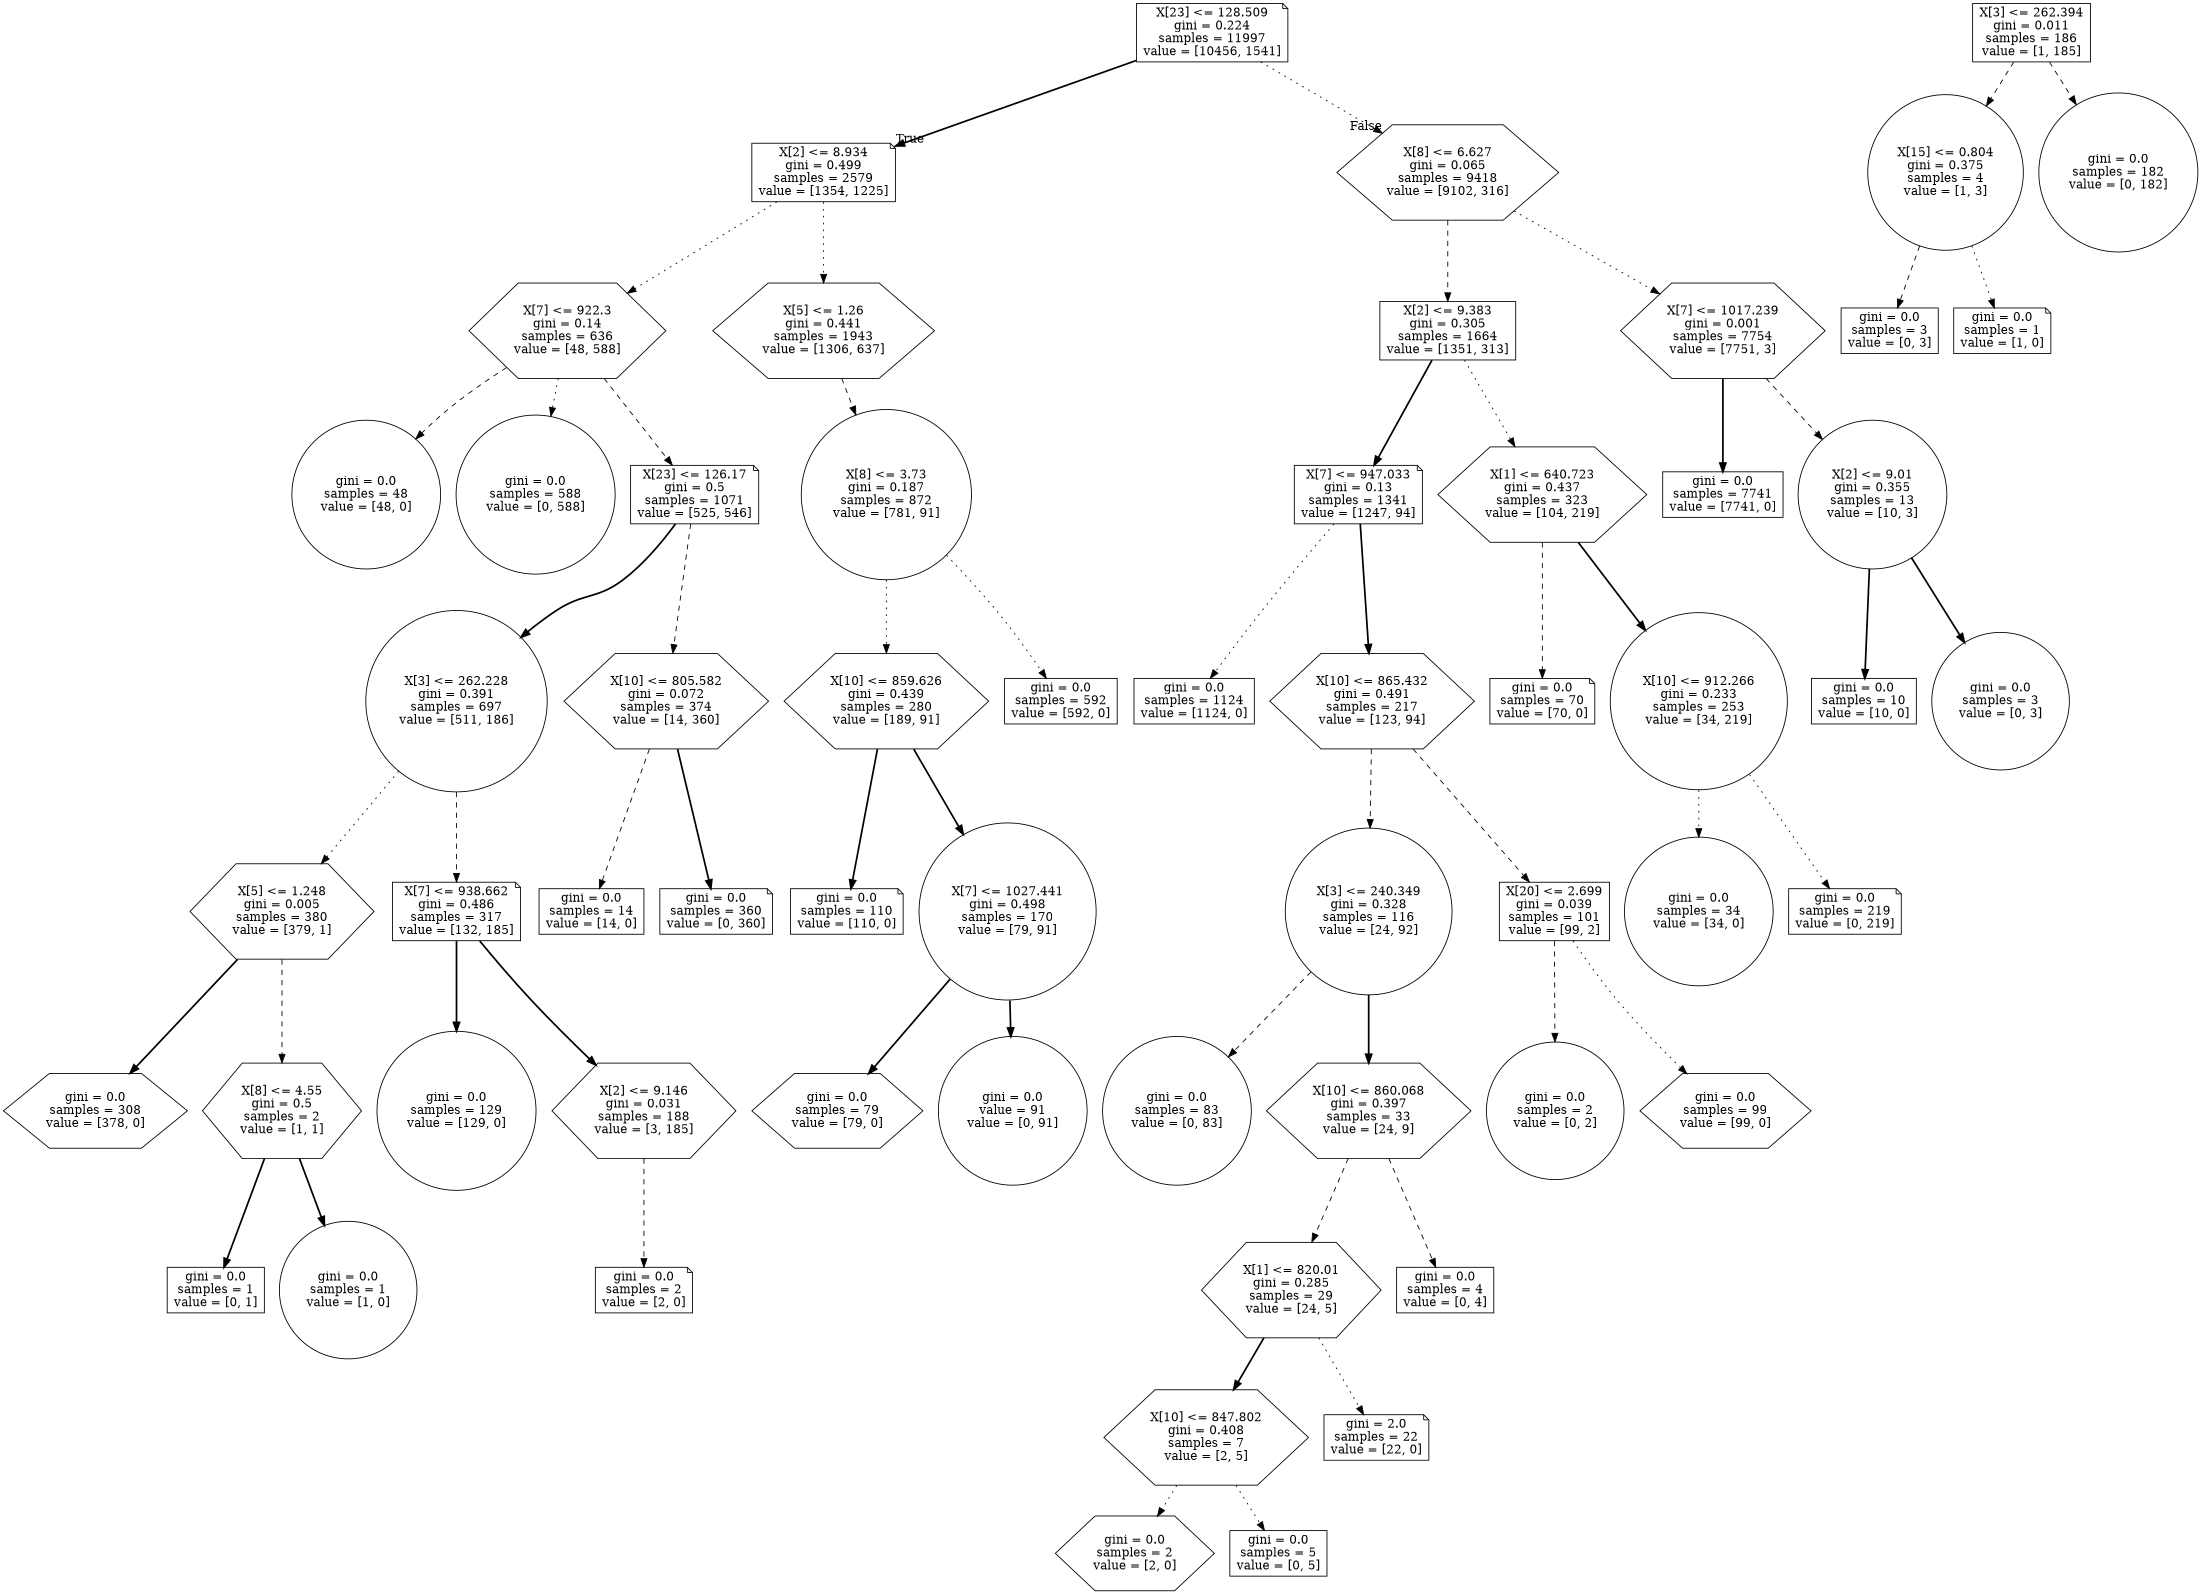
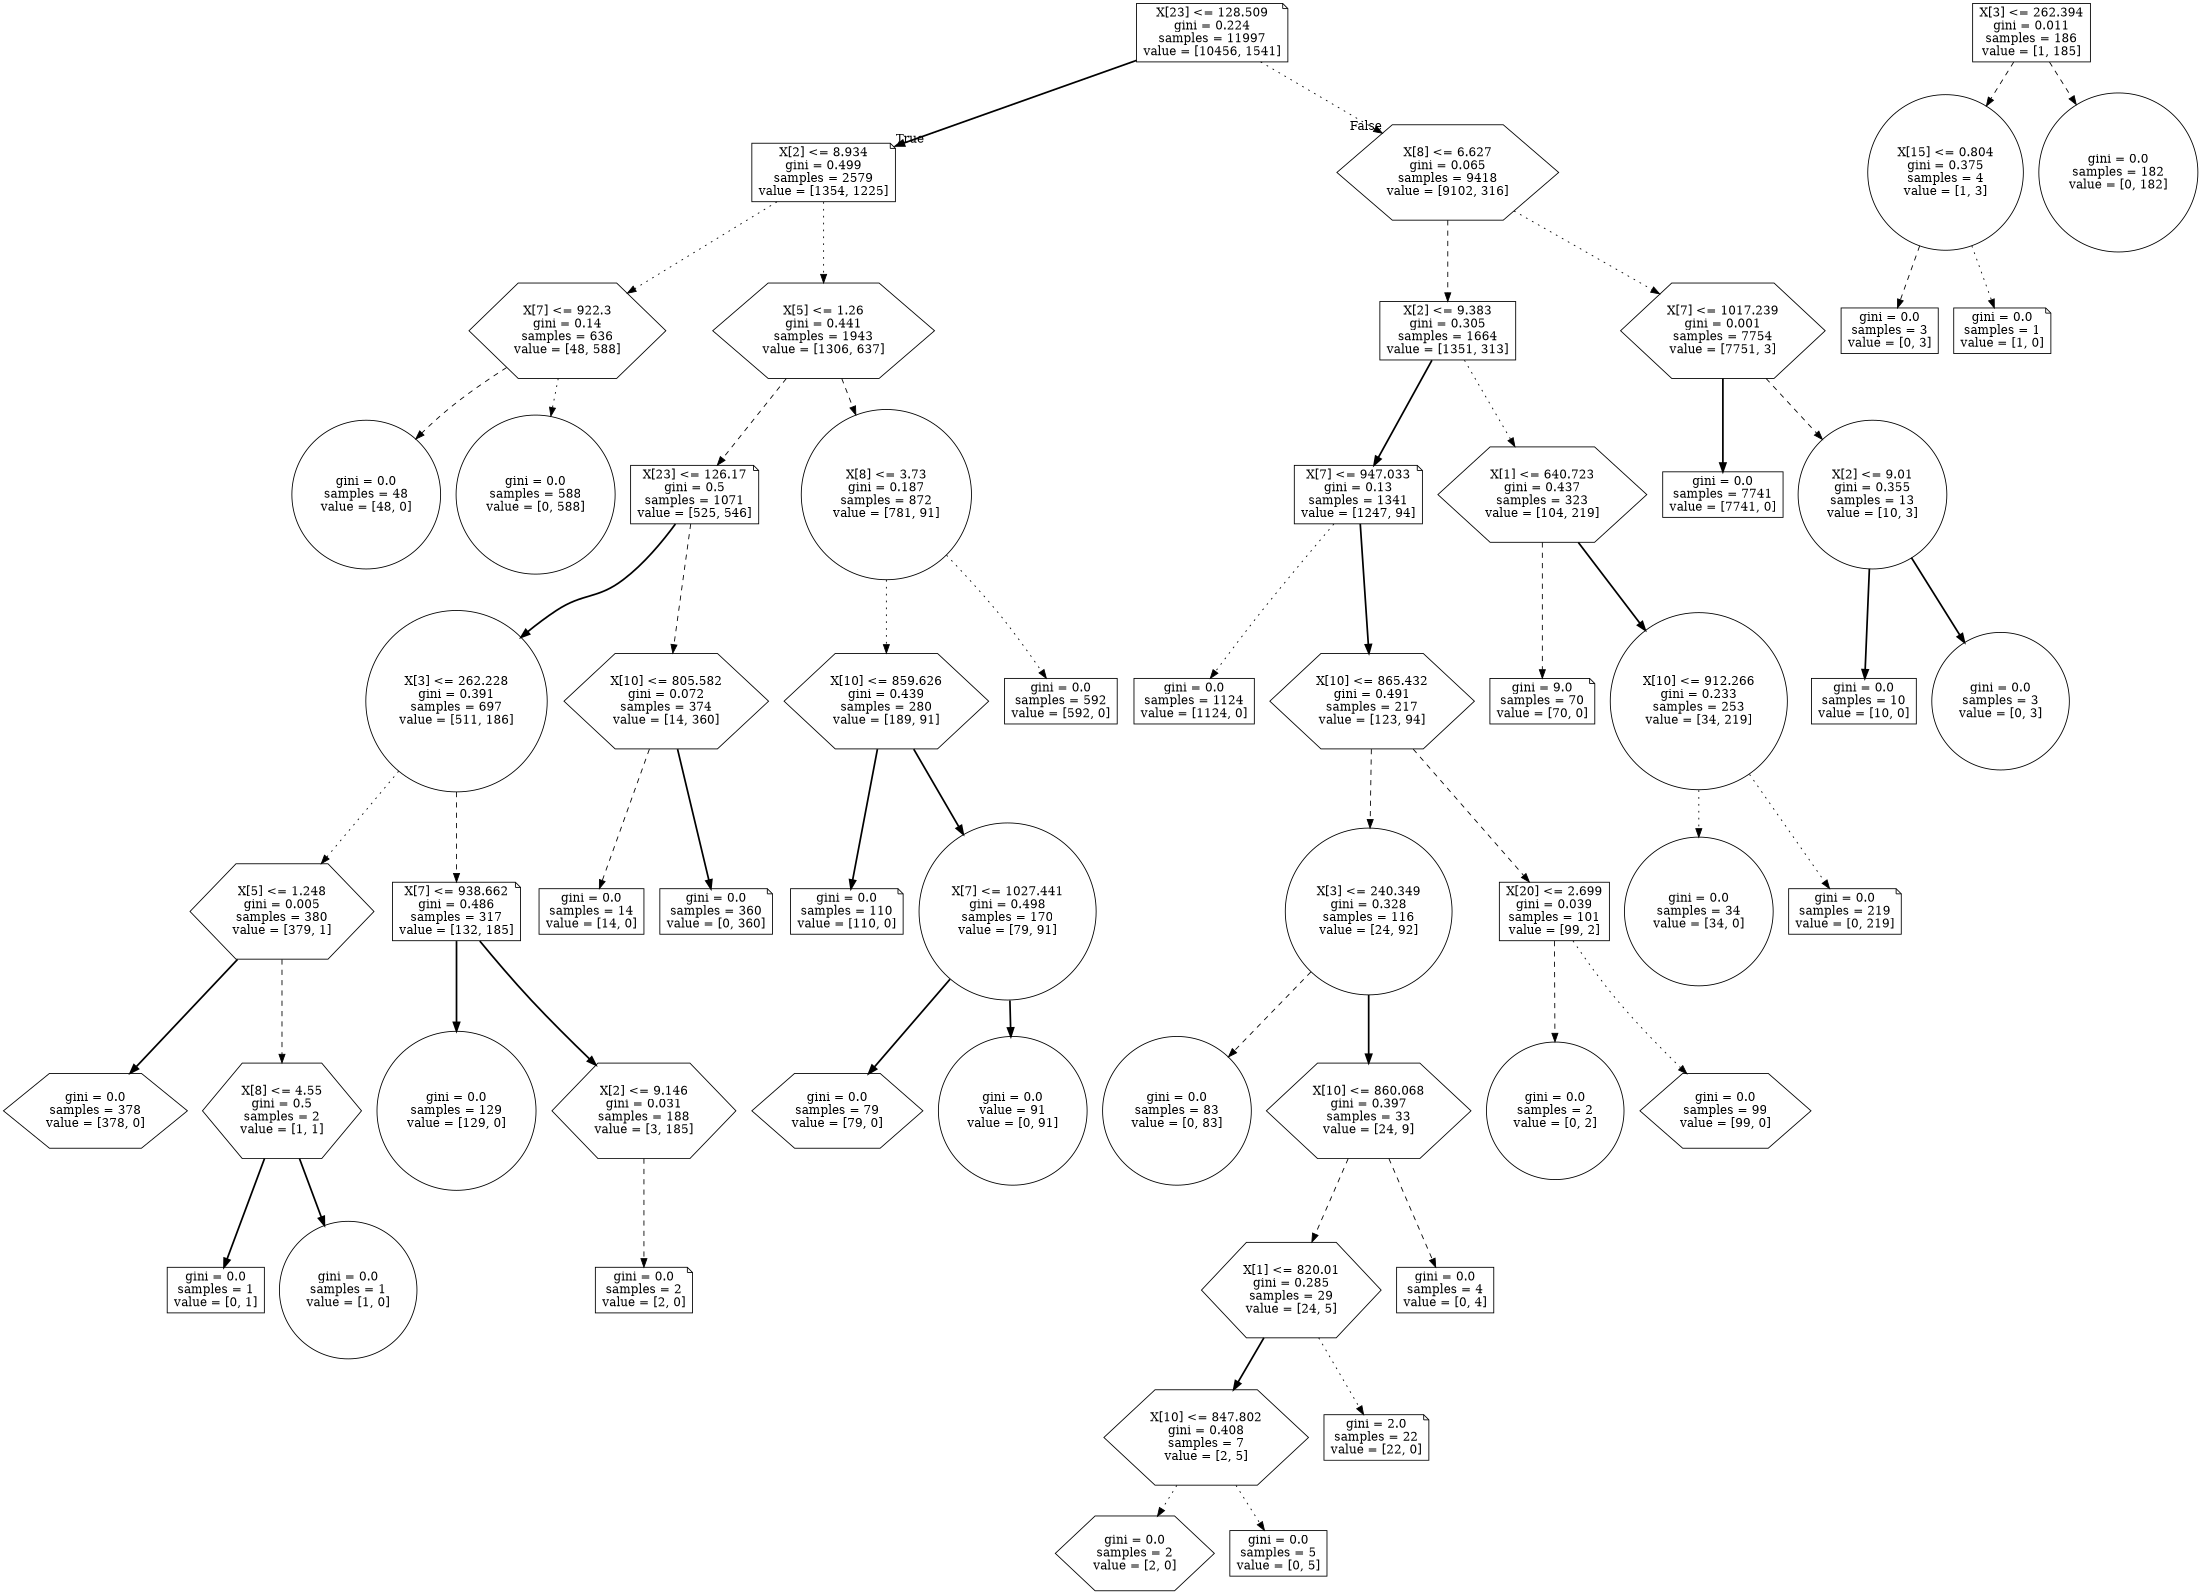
edge "X[7] <= 922.3 gini = 0.14 samples = 636 value = [48, 588]" -> "X[23] <= 126.17 gini = 0.5 samples = 1071 value = [525, 546]": now "X[5] <= 1.26 gini = 0.441 samples = 1943 value = [1306, 637]" -> "X[23] <= 126.17 gini = 0.5 samples = 1071 value = [525, 546]"
node "gini = 0.0 samples = 70 value = [70, 0]": label "gini = 0.0 samples = 70 value = [70, 0]" -> "gini = 9.0 samples = 70 value = [70, 0]"
node "gini = 0.0 samples = 308 value = [378, 0]": label "gini = 0.0 samples = 308 value = [378, 0]" -> "gini = 0.0 samples = 378 value = [378, 0]"
